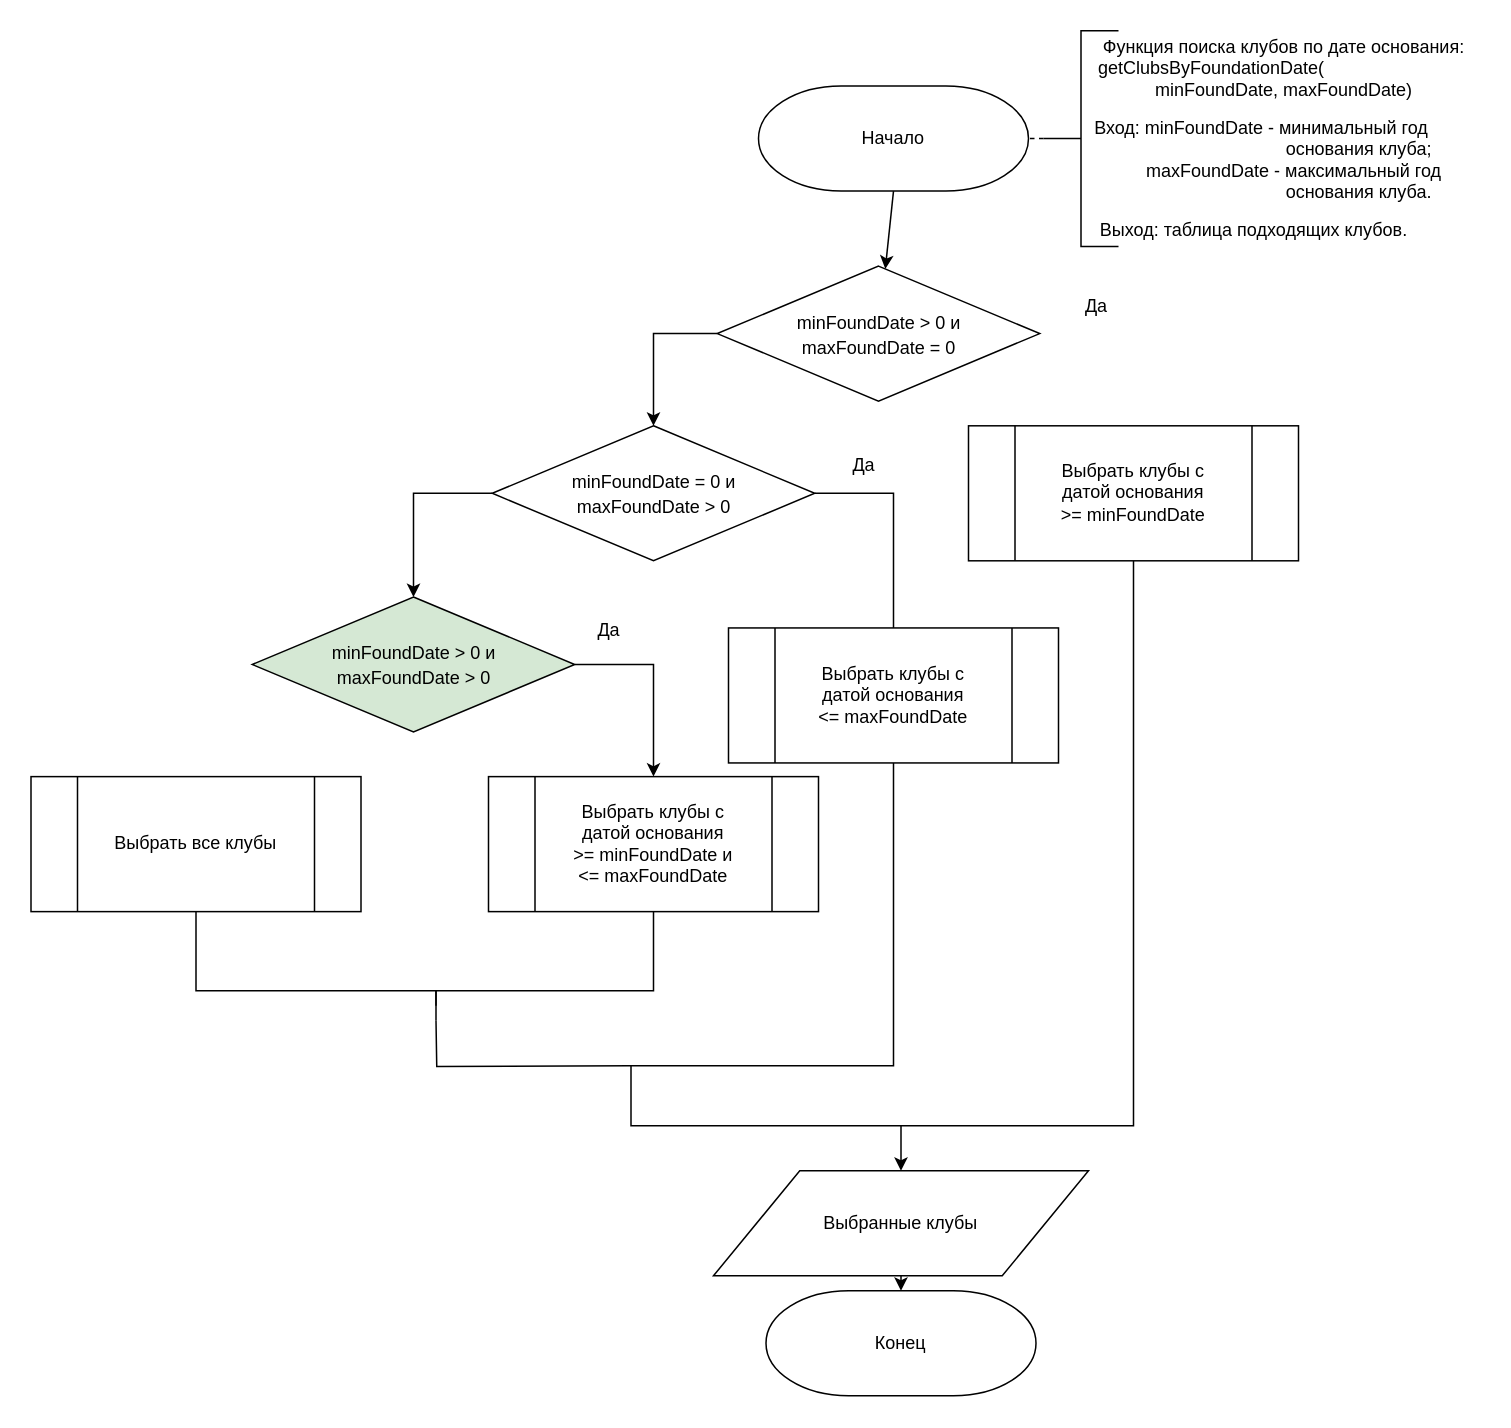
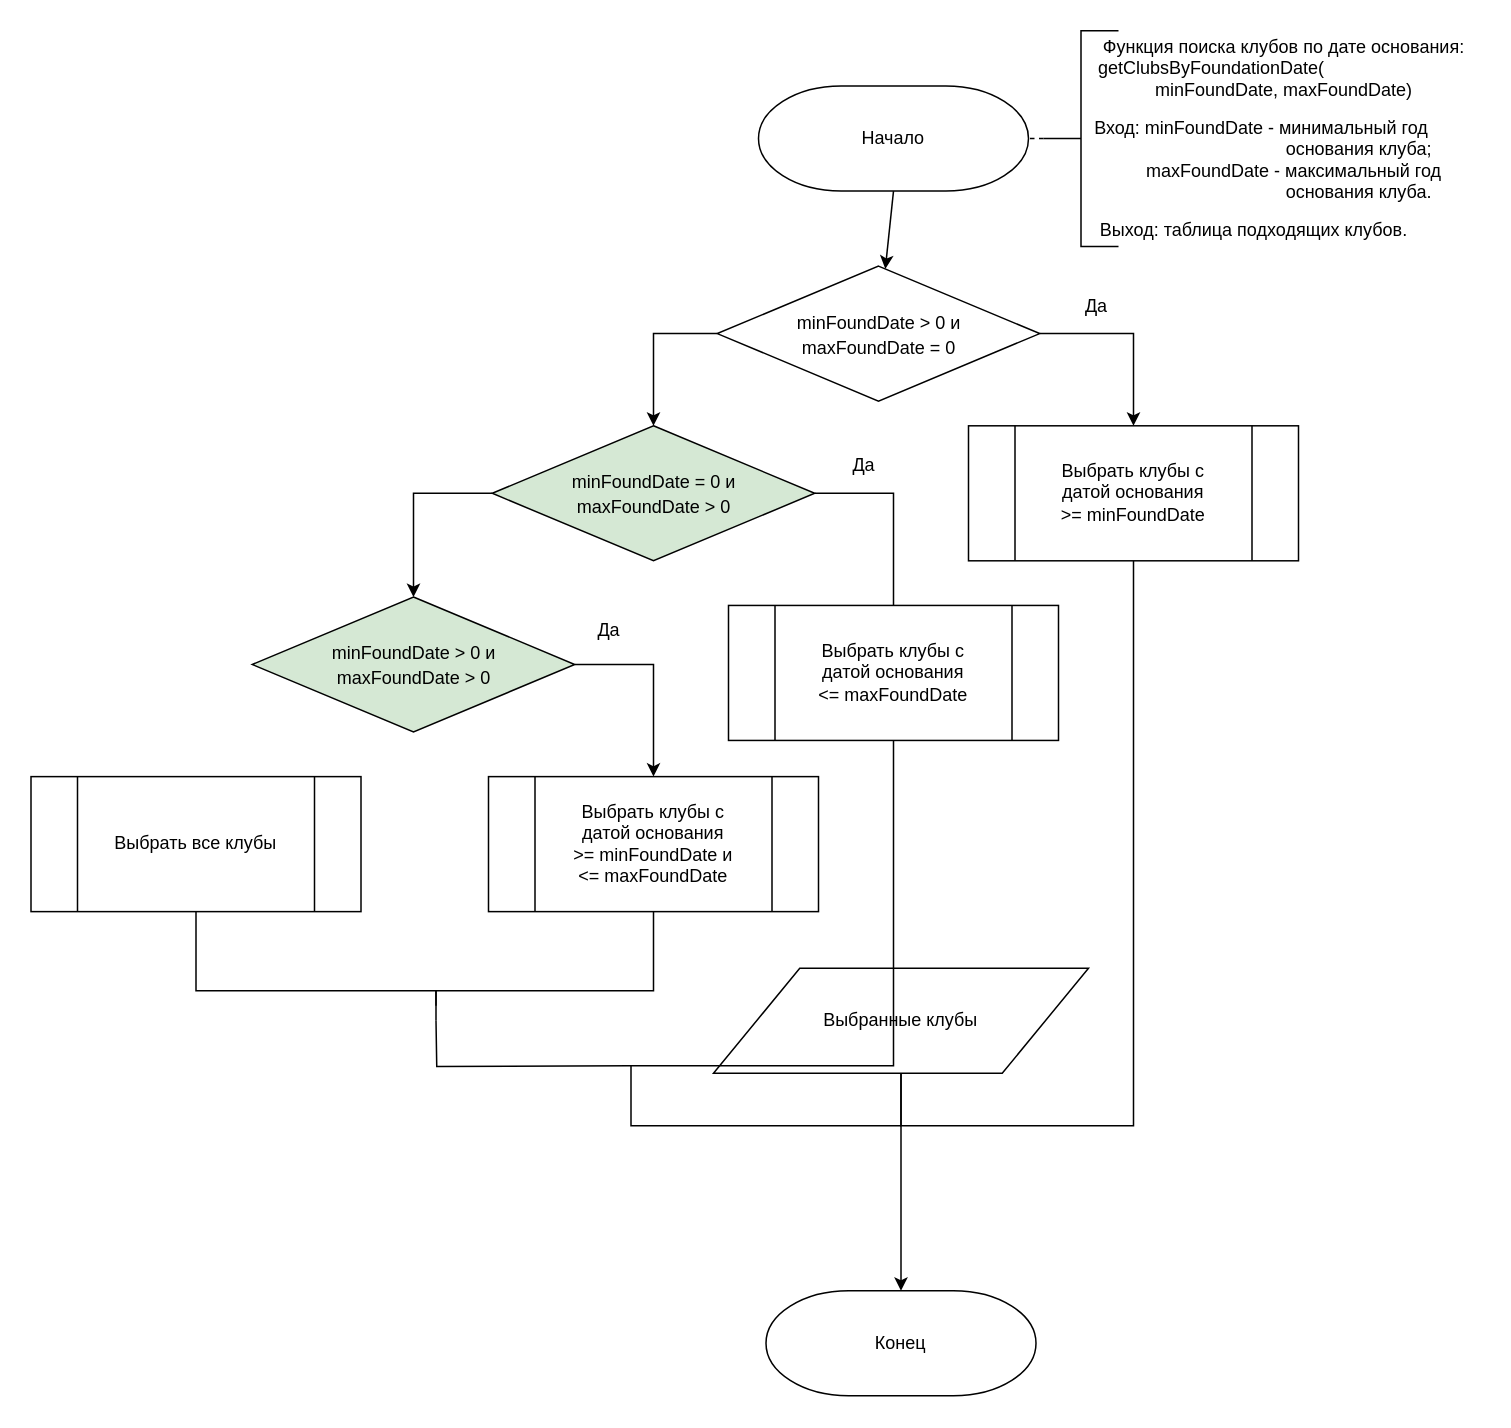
edge "minFoundDate > 0 и maxFoundDate = 0" -> "Выбрать клубы с датой основания >= minFoundDate": added
node "minFoundDate = 0 и maxFoundDate > 0": fillcolor #ffffff -> #d5e8d4
node "Выбрать клубы с датой основания <= maxFoundDate": moved (893, 695) -> (893, 673)
node "Выбранные клубы": moved (901, 1223) -> (901, 1021)
